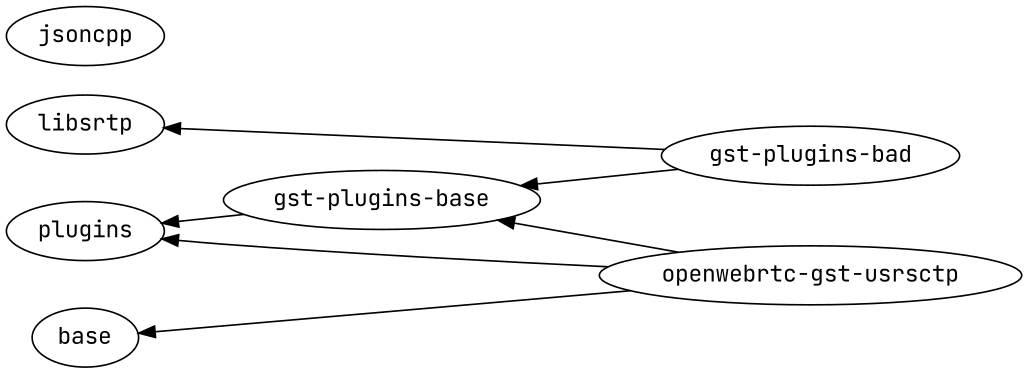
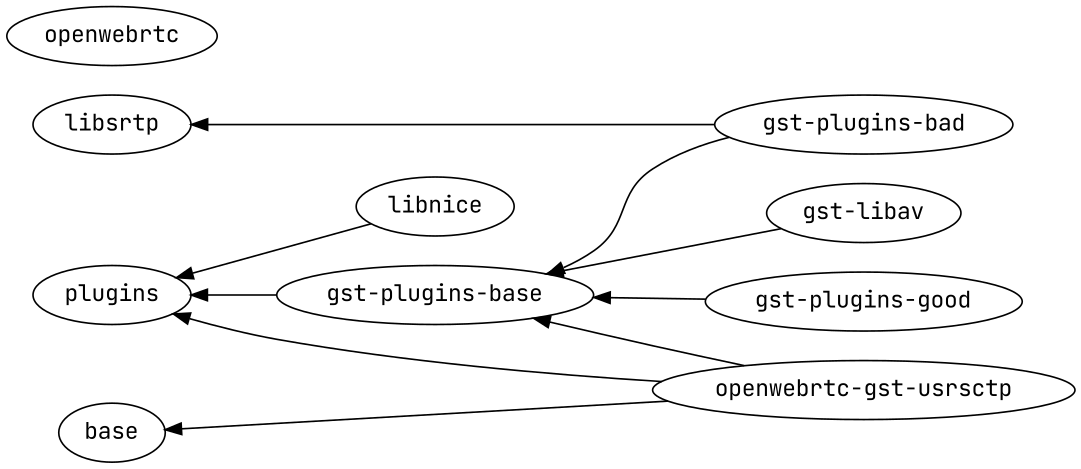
node "jsoncpp": label "jsoncpp" -> "openwebrtc"
node "libnice": added
node "gst-libav": added
node "gst-plugins-good": added
